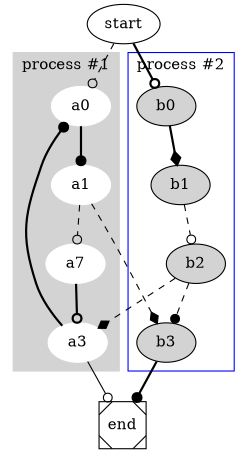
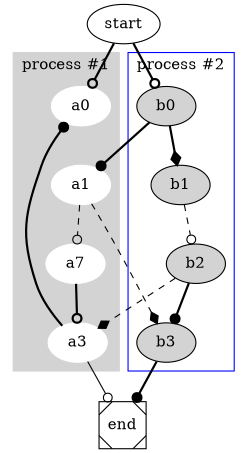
edge "start" -> "a0": style dashed -> bold
edge "a0" -> "a1": now "b0" -> "a1"
edge "b2" -> "b3": style dashed -> bold
